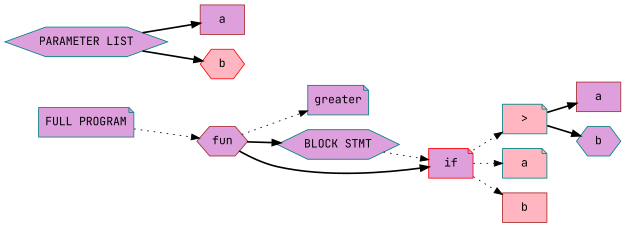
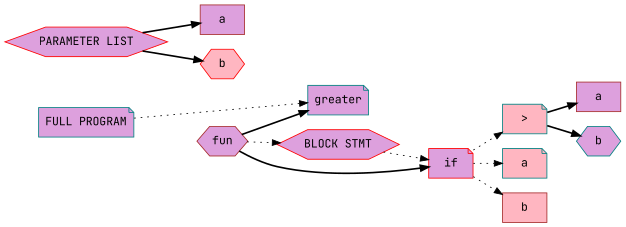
node "PARAMETER LIST": color teal -> red
edge "fun" -> "greater": style dotted -> bold
edge "FULL PROGRAM" -> "fun": now "FULL PROGRAM" -> "greater"
edge "fun" -> "BLOCK STMT": style bold -> dotted
node "BLOCK STMT": color teal -> red
